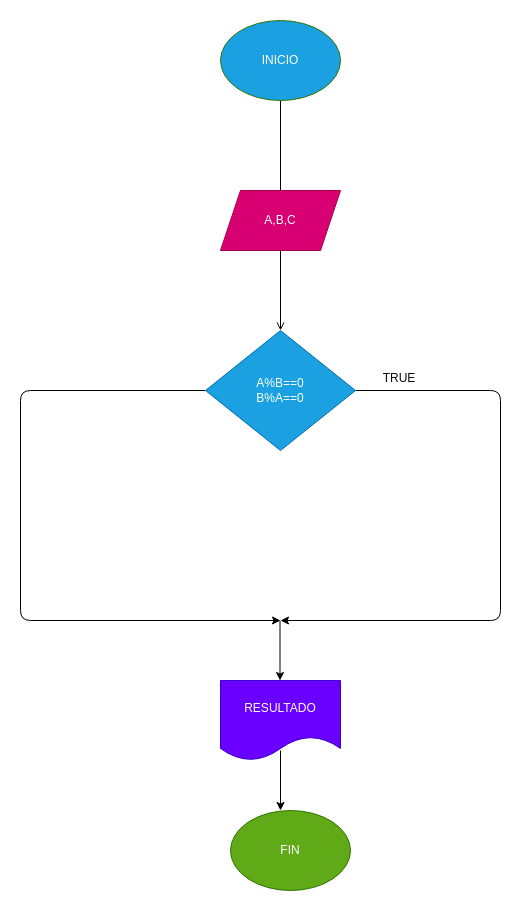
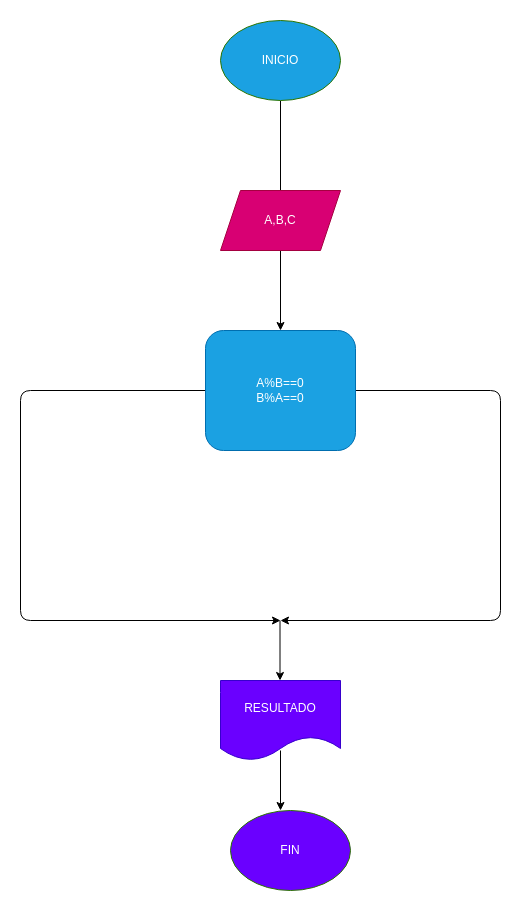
edge "A,B,C" -> "A%B==0 B%A==0": arrowhead open -> classic
node "TRUE": removed
node "A%B==0 B%A==0": shape diamond -> rounded rectangle
node "FIN": fillcolor #60a917 -> #6a00ff
